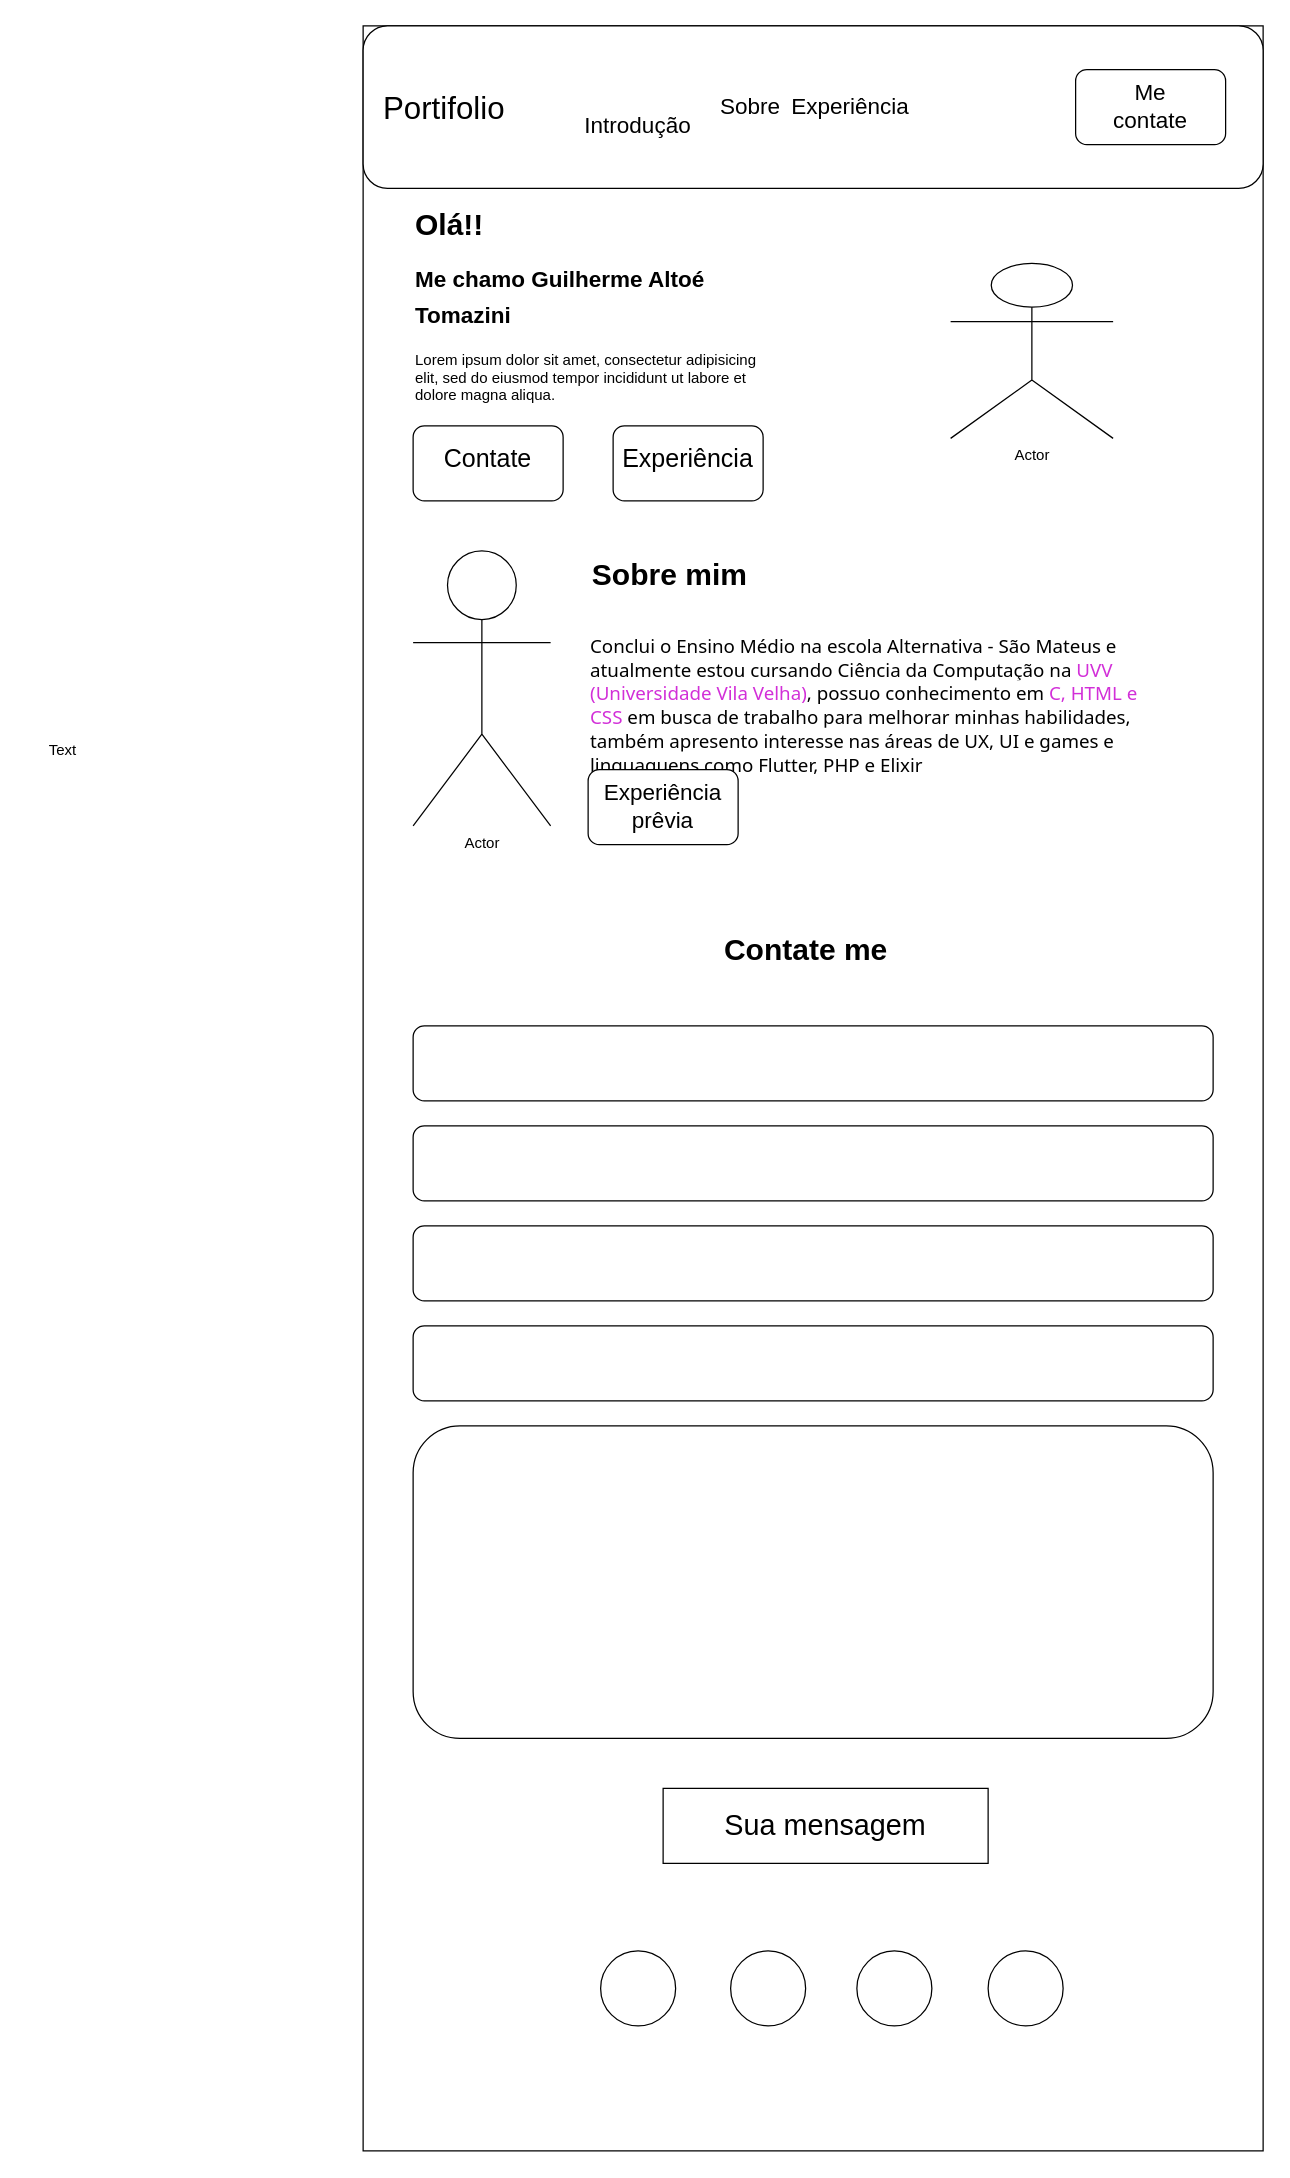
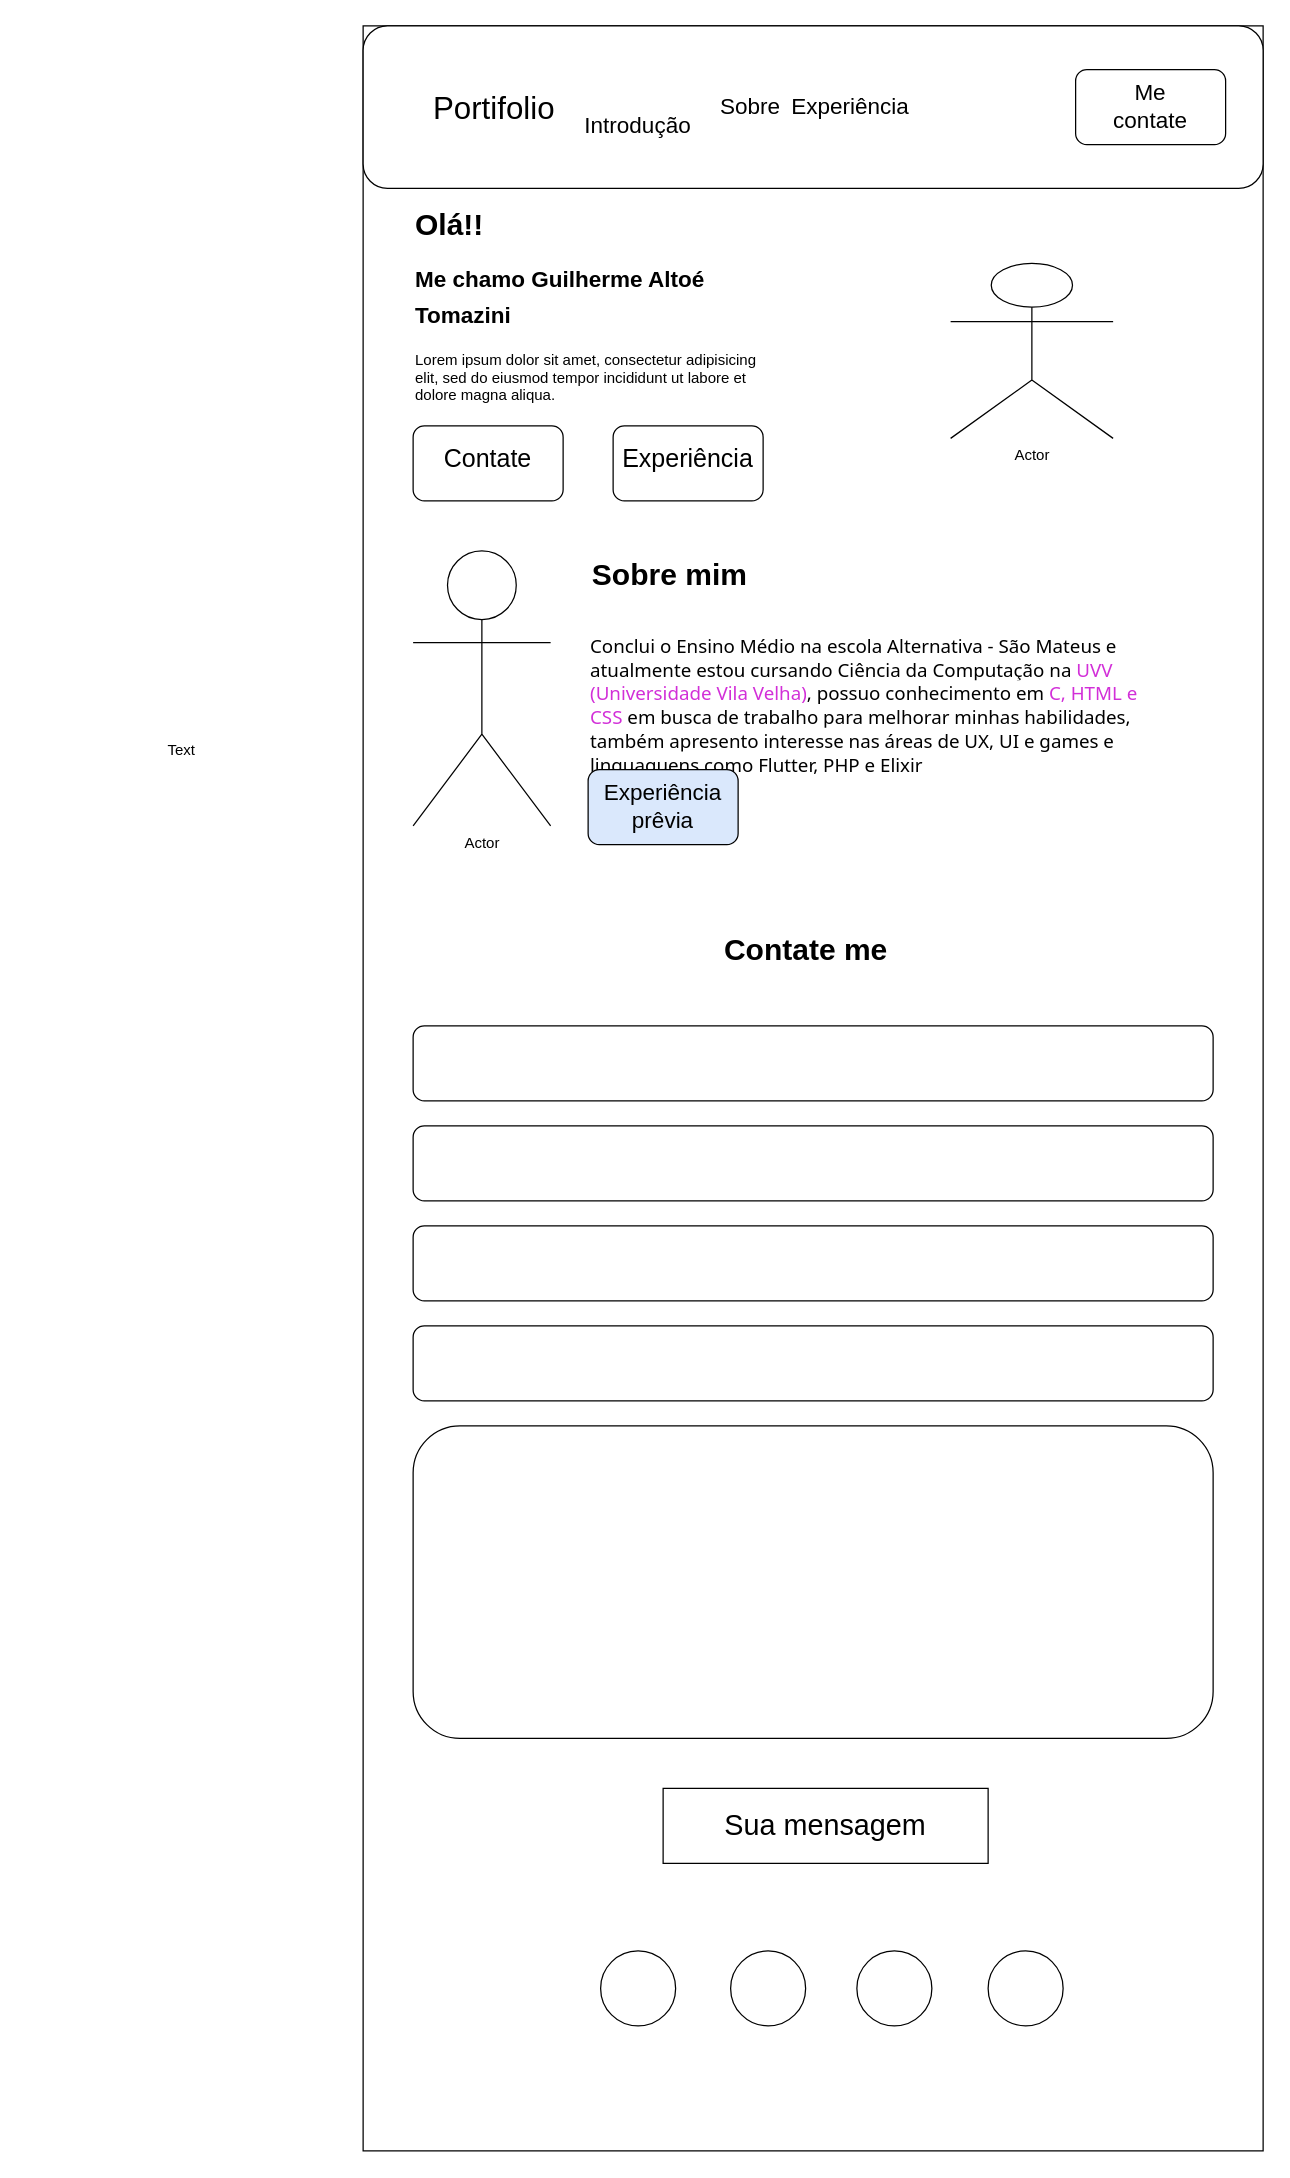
node "Portifolio": moved (444, 107) -> (494, 107)
node "Text": moved (63, 751) -> (182, 751)
node "Experiência prêvia": fillcolor #ffffff -> #dae8fc
